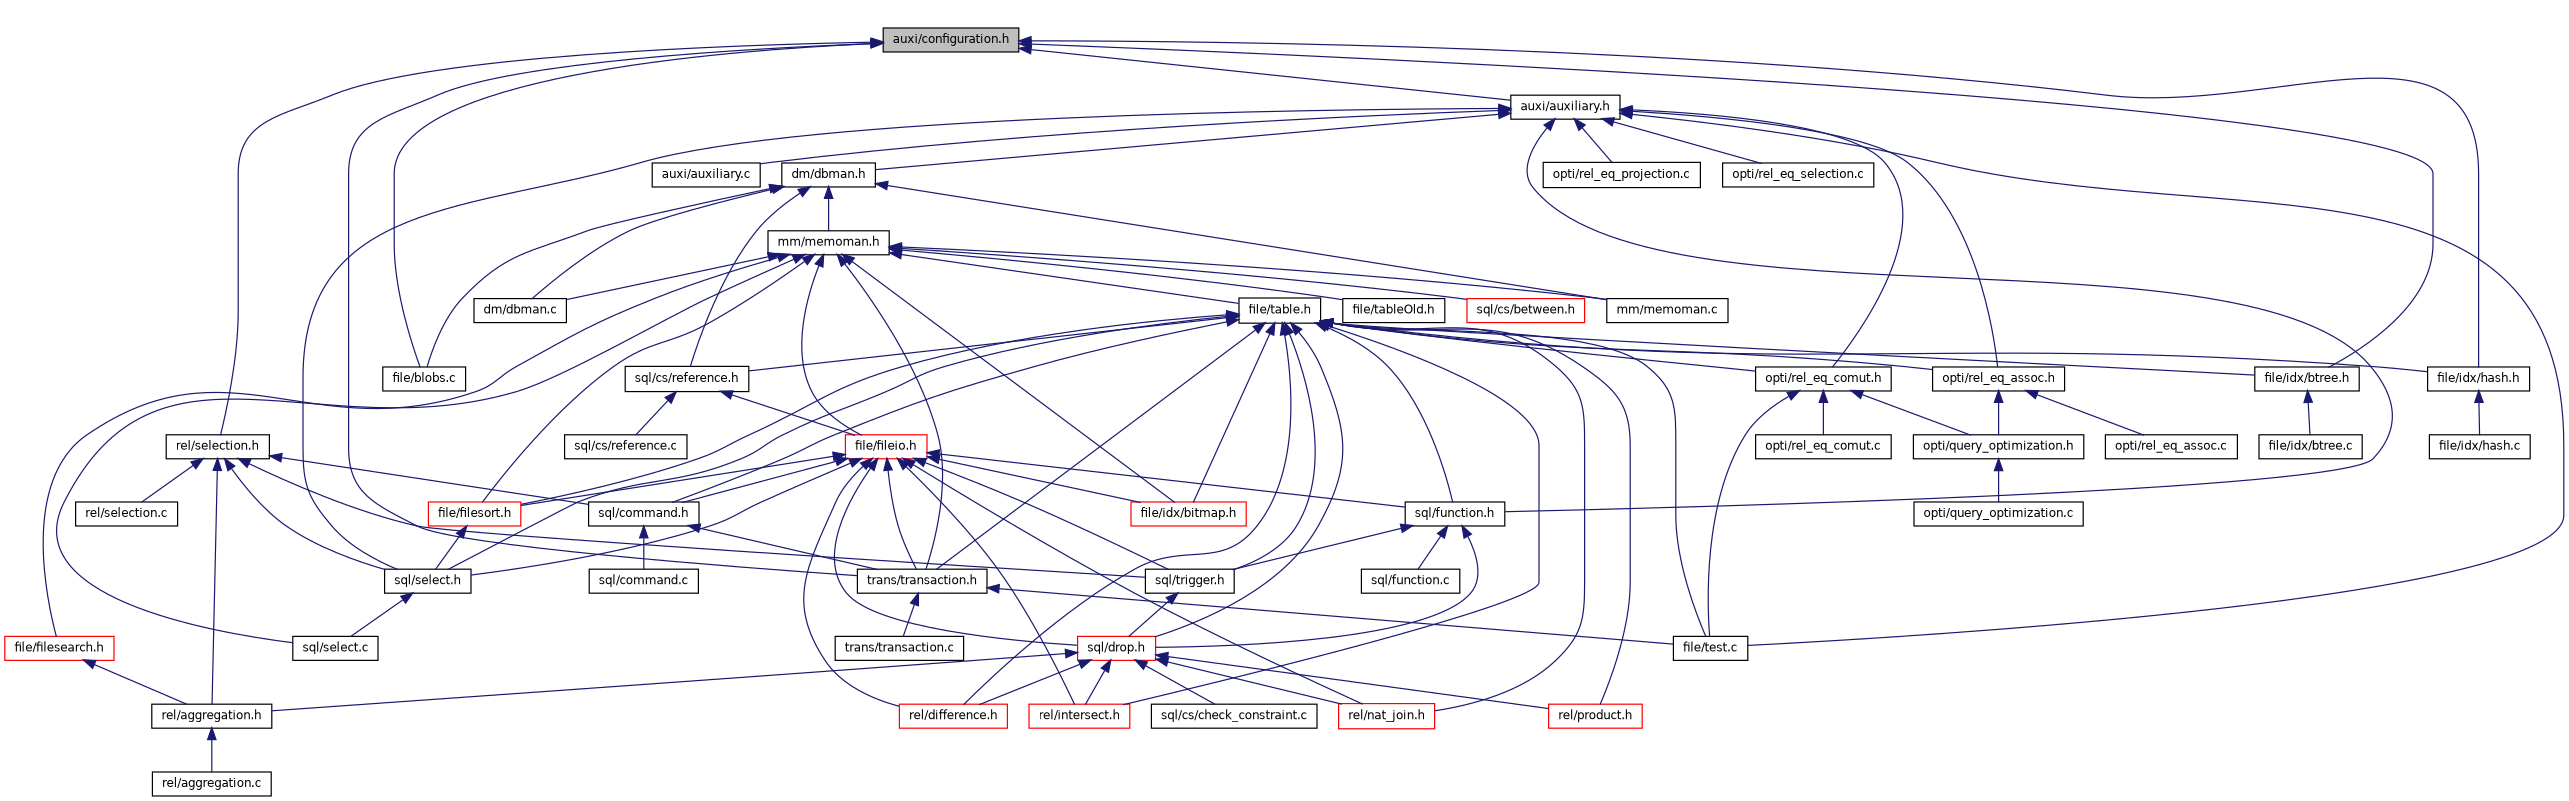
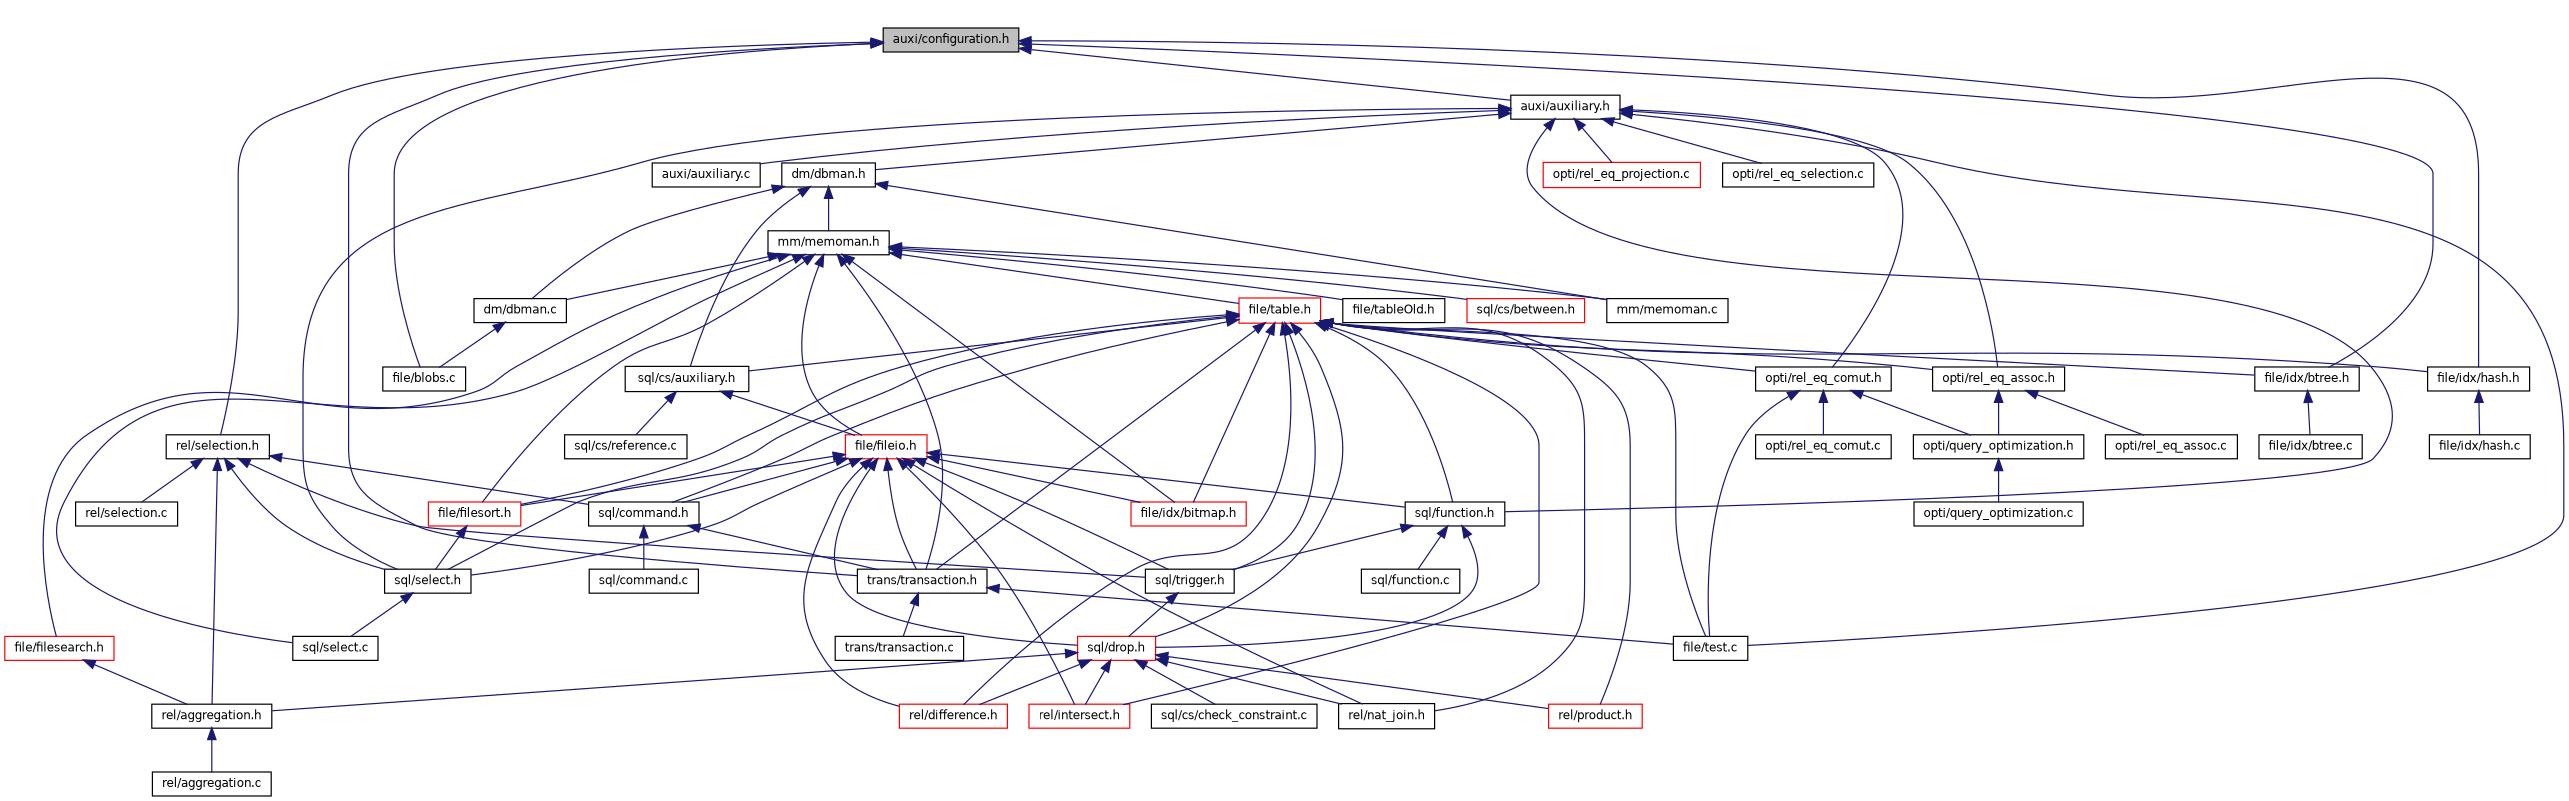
node "opti/rel_eq_projection.c": color black -> red
edge "file/blobs.c" -> "dm/dbman.h": now "file/blobs.c" -> "dm/dbman.c"
node "file/table.h": color black -> red
node "sql/cs/reference.h": label "sql/cs/reference.h" -> "sql/cs/auxiliary.h"
node "rel/nat_join.h": color red -> black
